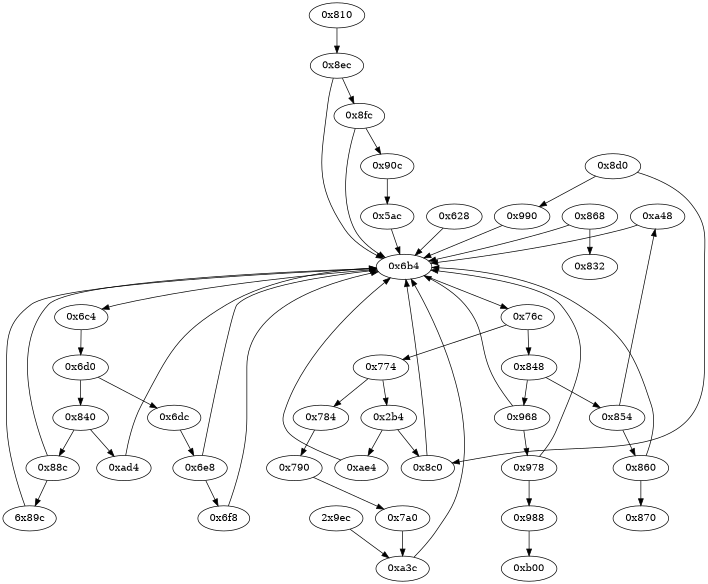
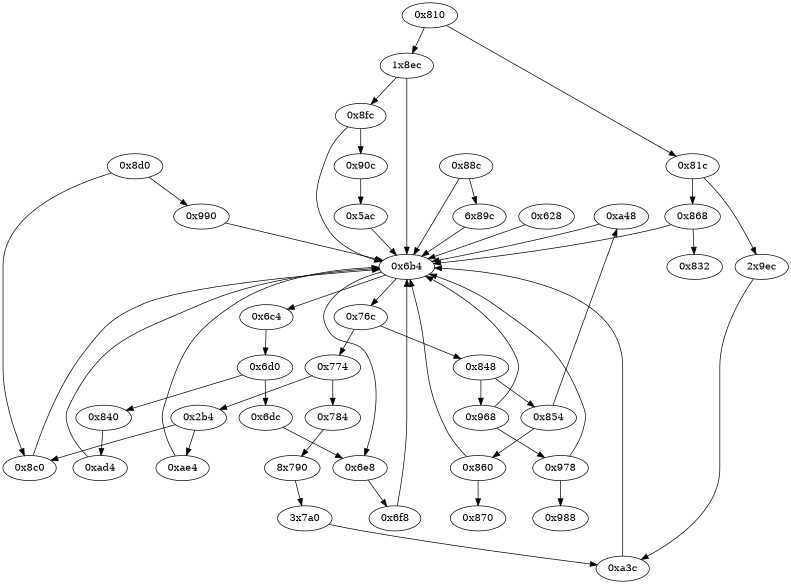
node "0x8ec": label "0x8ec" -> "1x8ec"
node "0x81c": added
edge "0x6e8" -> "0x6b4": reversed
edge "0x840" -> "0x88c": removed
node "0x790": label "0x790" -> "8x790"
node "0x7a0": label "0x7a0" -> "3x7a0"
node "0xb00": removed
